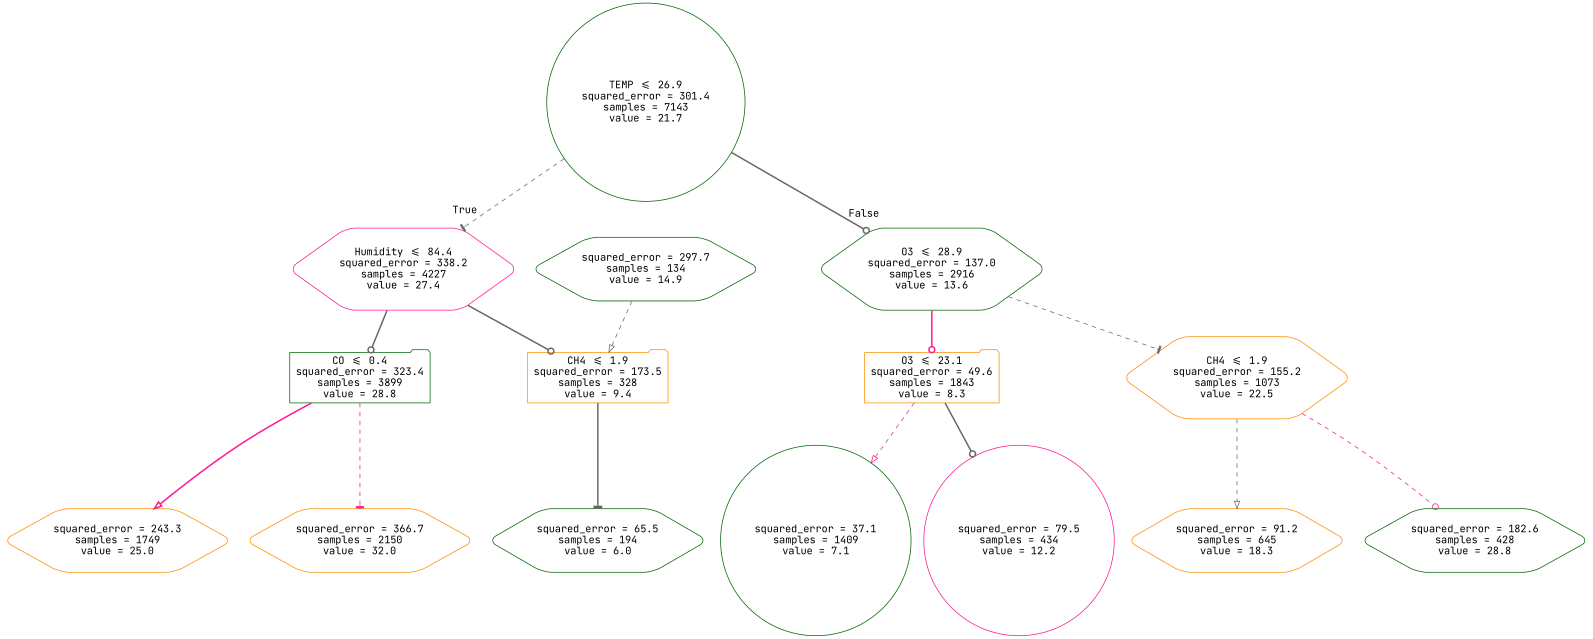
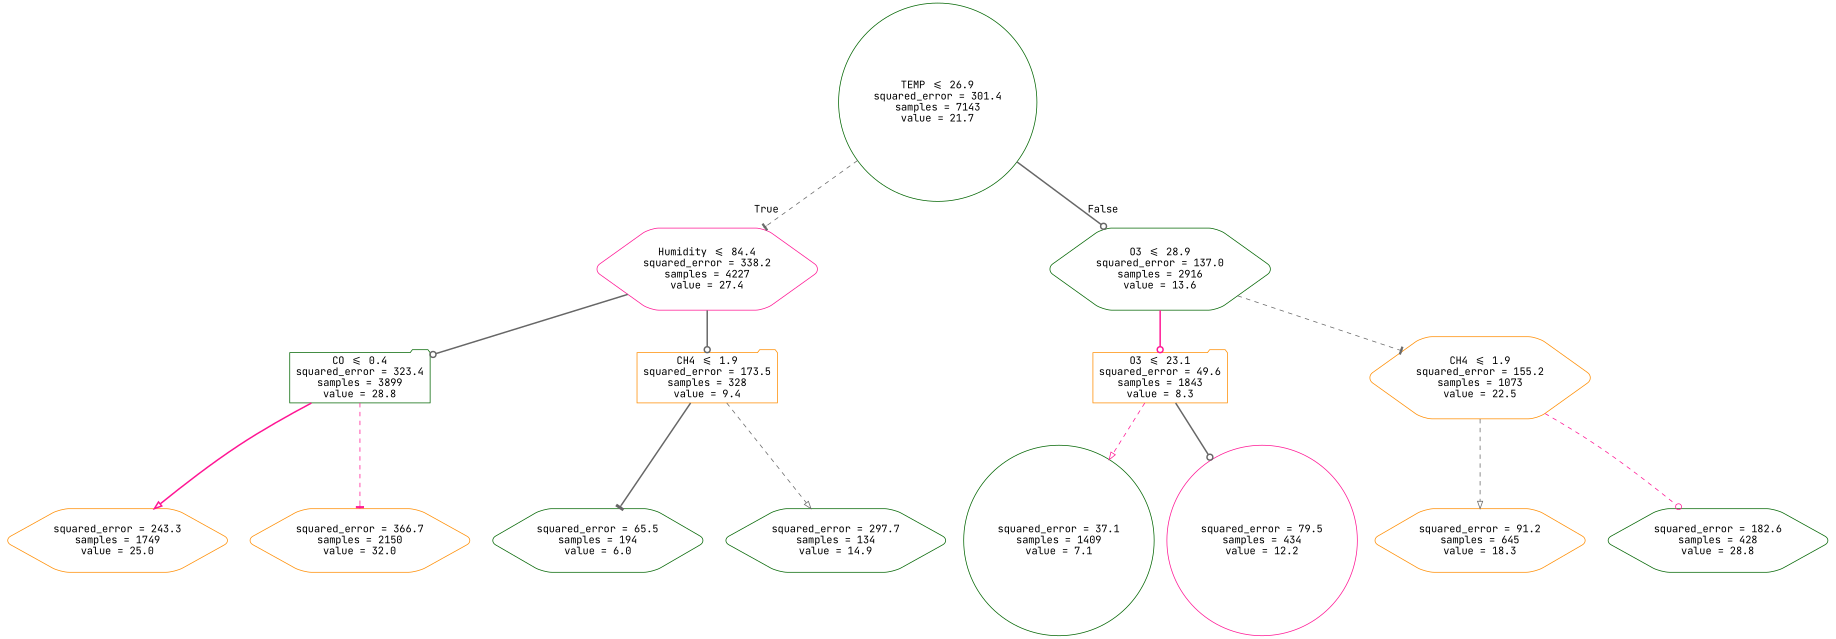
edge "squared_error = 297.7 samples = 134 value = 14.9" -> "CH4 <= 1.9 squared_error = 173.5 samples = 328 value = 9.4": reversed
